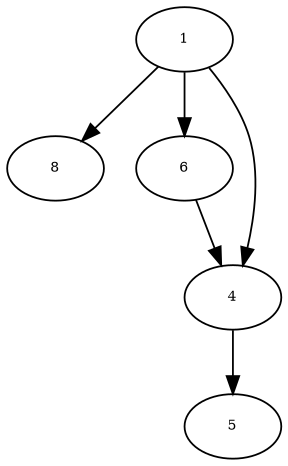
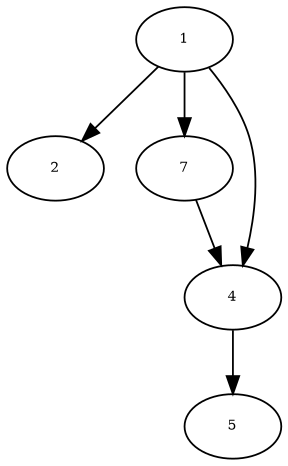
node "8": label "8" -> "2"
node "6": label "6" -> "7"
